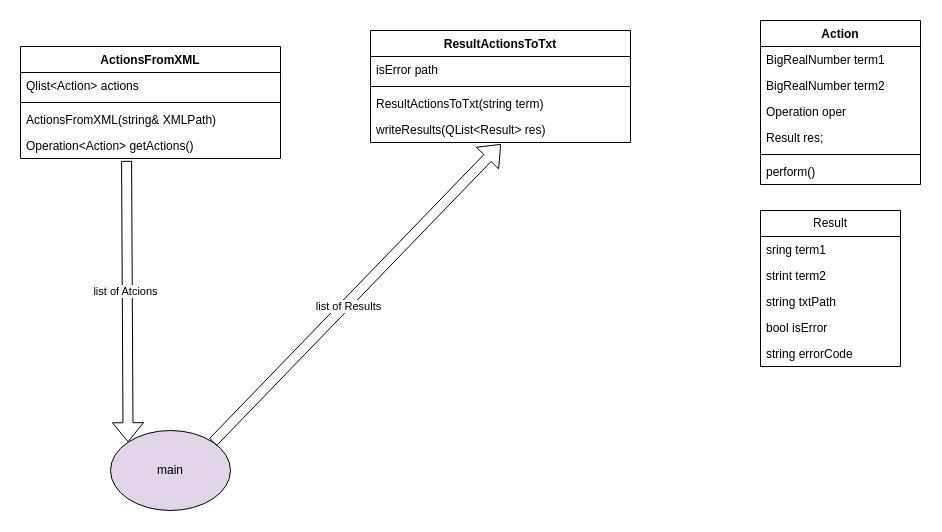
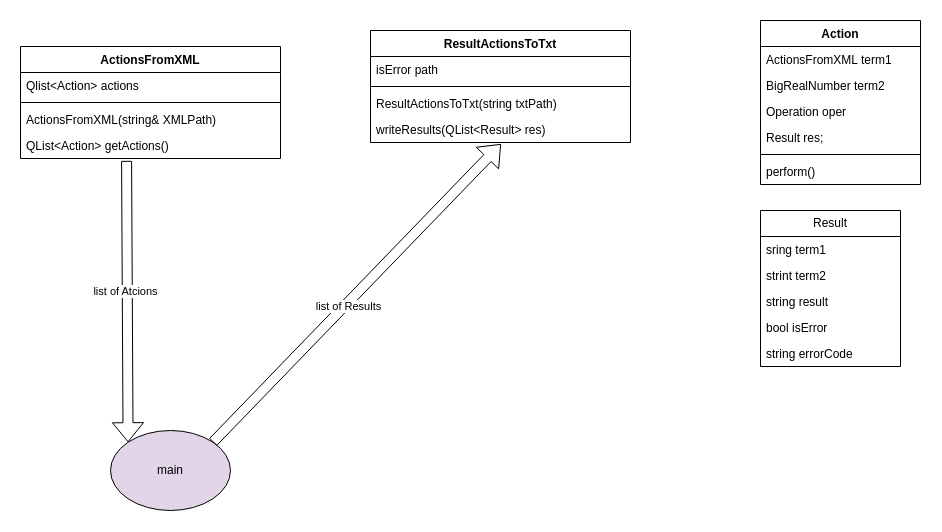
node "BigRealNumber term1": label "BigRealNumber term1" -> "ActionsFromXML term1"
node "ResultActionsToTxt(string term)": label "ResultActionsToTxt(string term)" -> "ResultActionsToTxt(string txtPath)"
node "Operation<Action> getActions()": label "Operation<Action> getActions()" -> "QList<Action> getActions()"
node "string txtPath": label "string txtPath" -> "string result"
